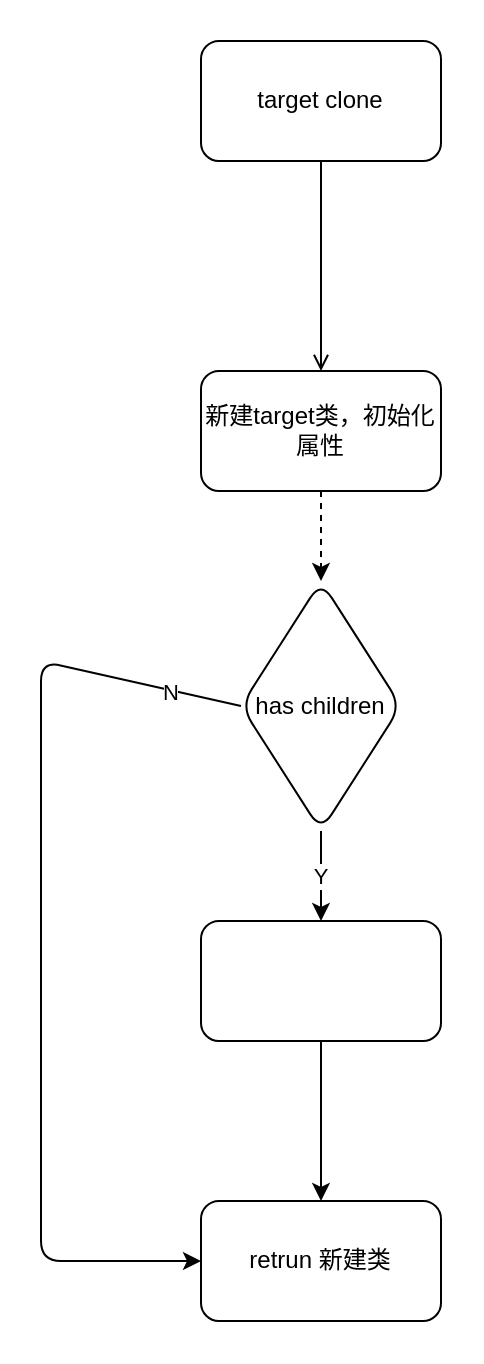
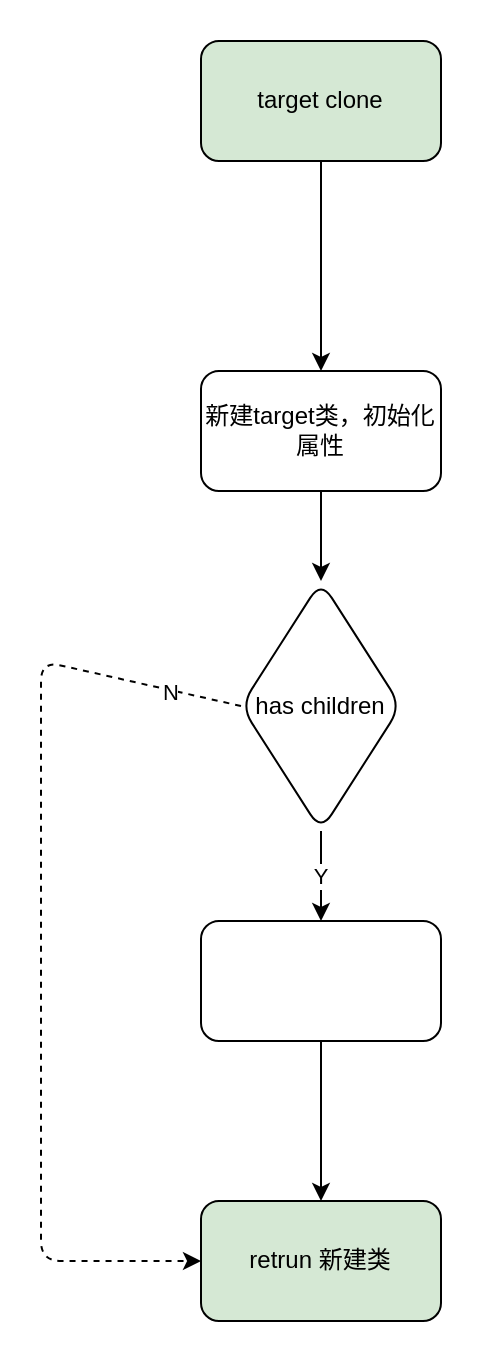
node "target clone": fillcolor #ffffff -> #d5e8d4
edge "target clone" -> "新建target类，初始化属性": arrowhead open -> classic
edge "新建target类，初始化属性" -> "has children": style dashed -> solid
edge "has children" -> "retrun 新建类": style solid -> dashed
node "retrun 新建类": fillcolor #ffffff -> #d5e8d4
